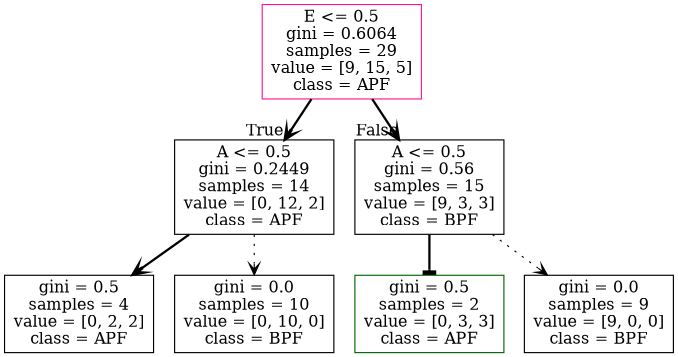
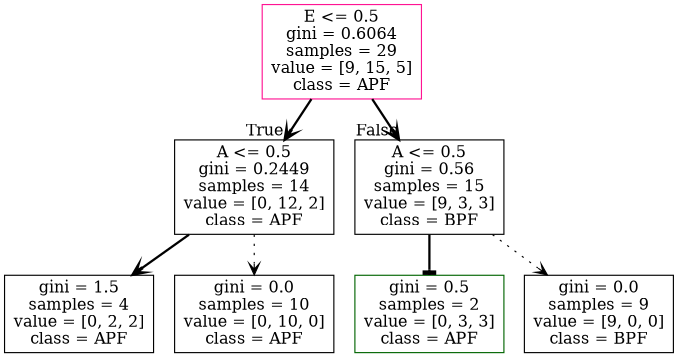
node "gini = 0.5 samples = 4 value = [0, 2, 2] class = APF": label "gini = 0.5 samples = 4 value = [0, 2, 2] class = APF" -> "gini = 1.5 samples = 4 value = [0, 2, 2] class = APF"
node "gini = 0.0 samples = 10 value = [0, 10, 0] class = BPF": label "gini = 0.0 samples = 10 value = [0, 10, 0] class = BPF" -> "gini = 0.0 samples = 10 value = [0, 10, 0] class = APF"
